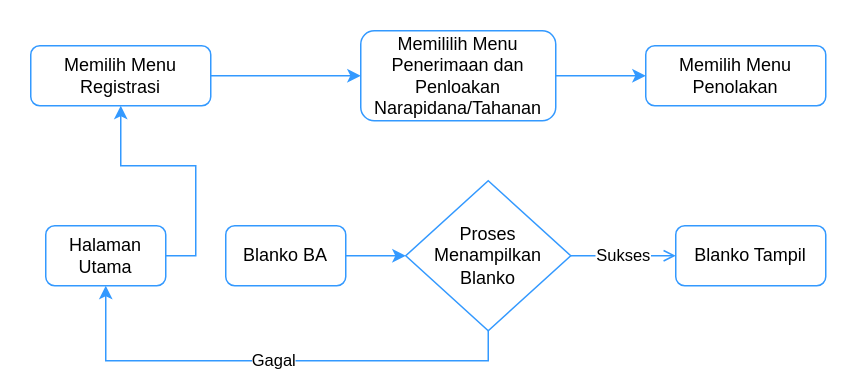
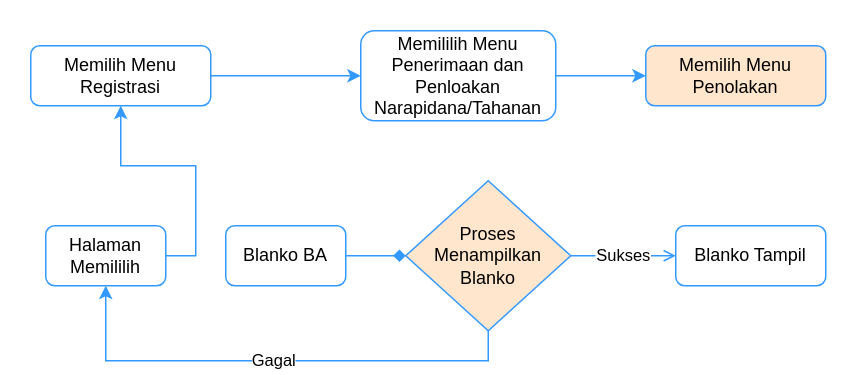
node "Memilih Menu Penolakan": fillcolor #ffffff -> #ffe6cc
node "Halaman Utama": label "Halaman Utama" -> "Halaman Memililih"
edge "Blanko BA" -> "Proses Menampilkan Blanko": arrowhead classic -> diamond
node "Proses Menampilkan Blanko": fillcolor #ffffff -> #ffe6cc
